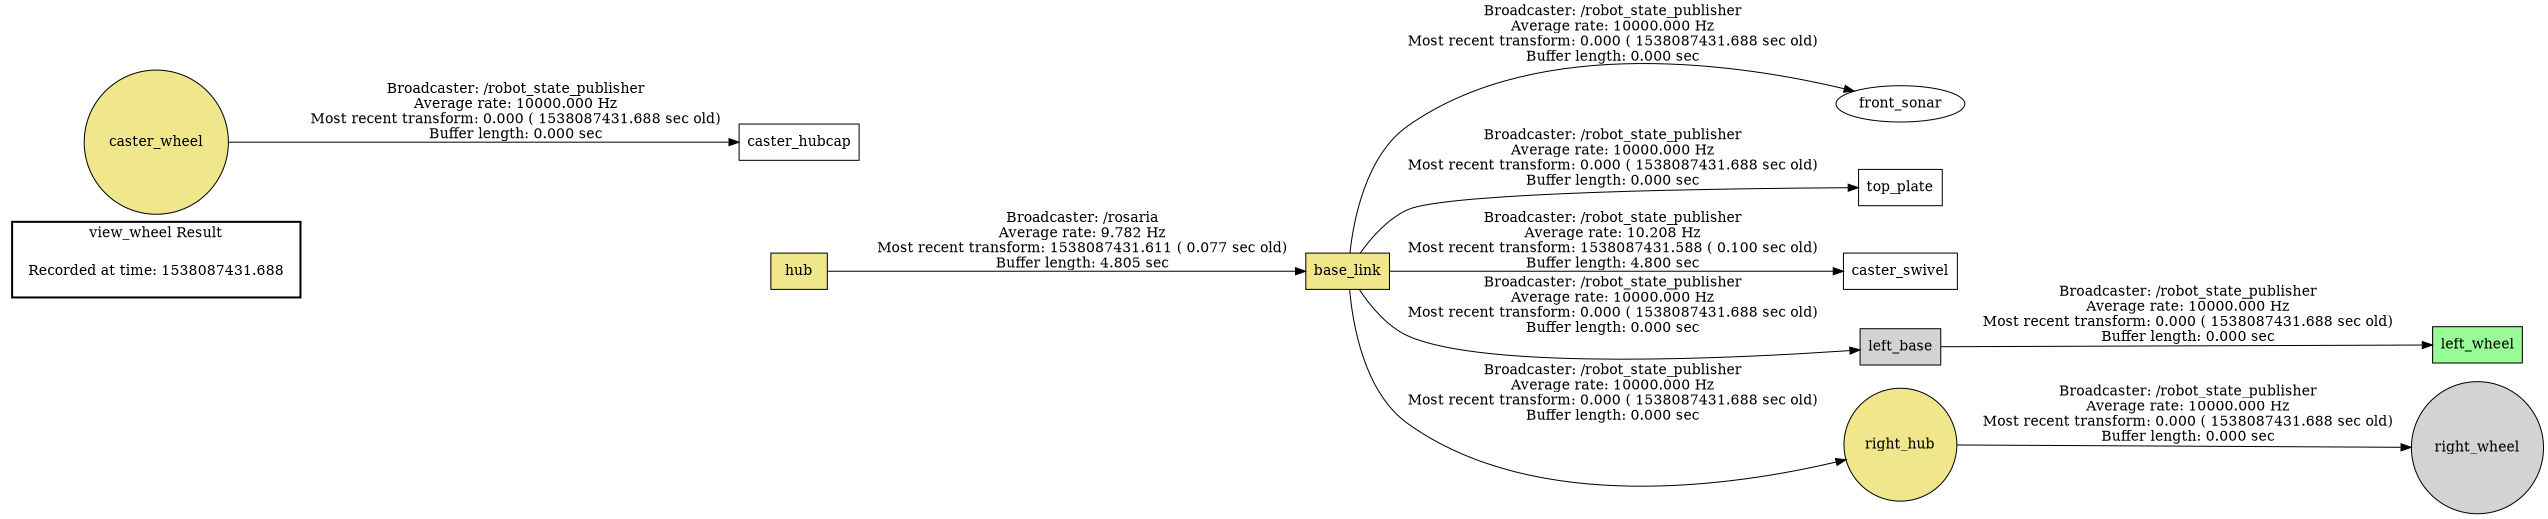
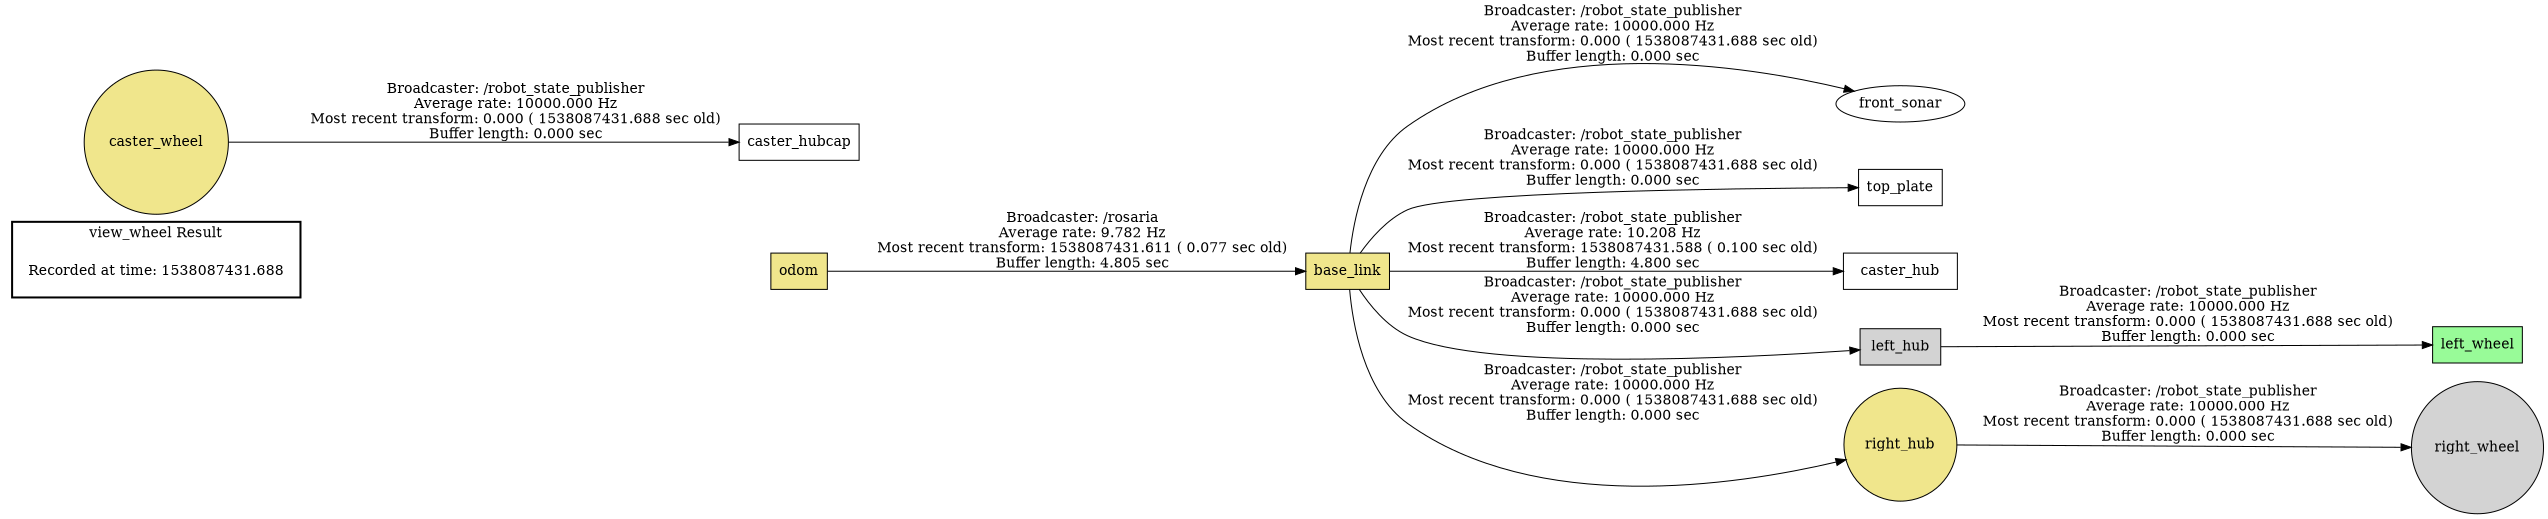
node "hub": label "hub" -> "odom"
node "caster_swivel": label "caster_swivel" -> "caster_hub"
node "left_base": label "left_base" -> "left_hub"
